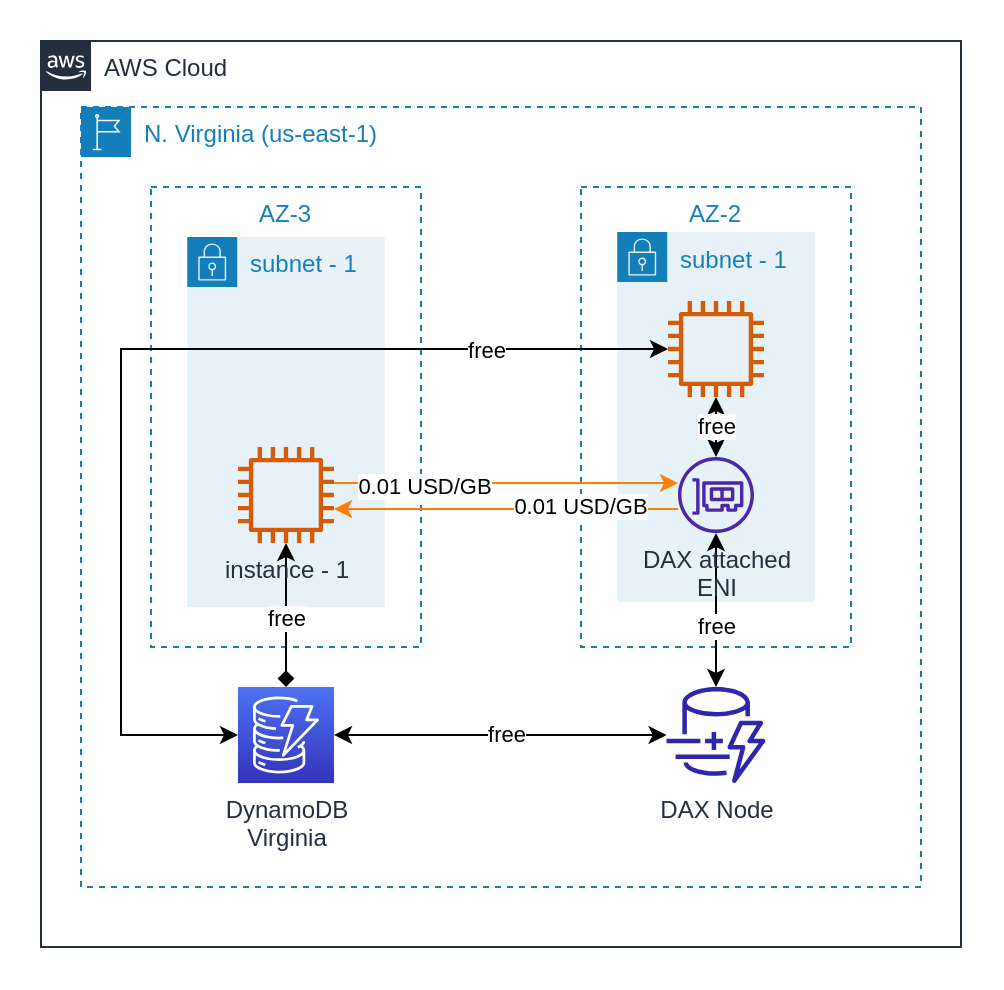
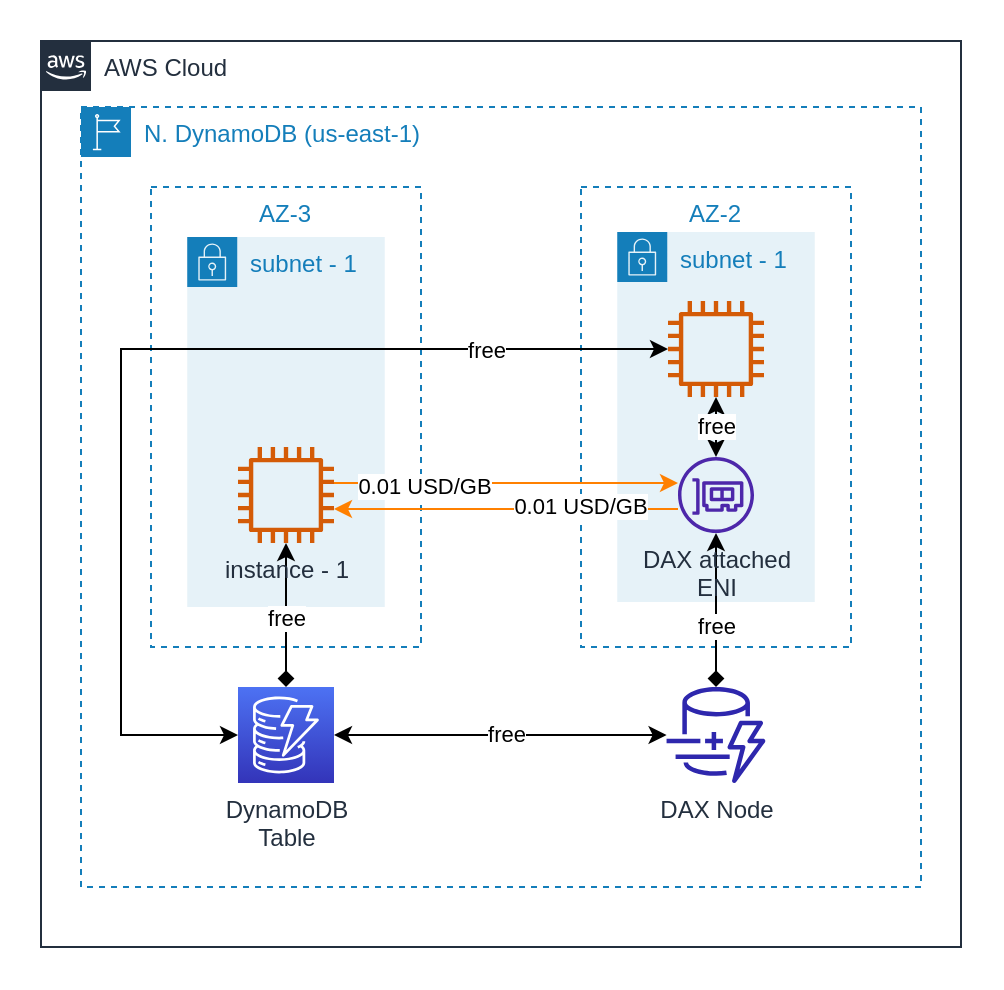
node "N. Virginia (us-east-1)": label "N. Virginia (us-east-1)" -> "N. DynamoDB (us-east-1)"
edge "DAX attached ENI" -- "DAX Node": arrowhead classic -> diamond
node "DynamoDB Virginia": label "DynamoDB Virginia" -> "DynamoDB Table"
